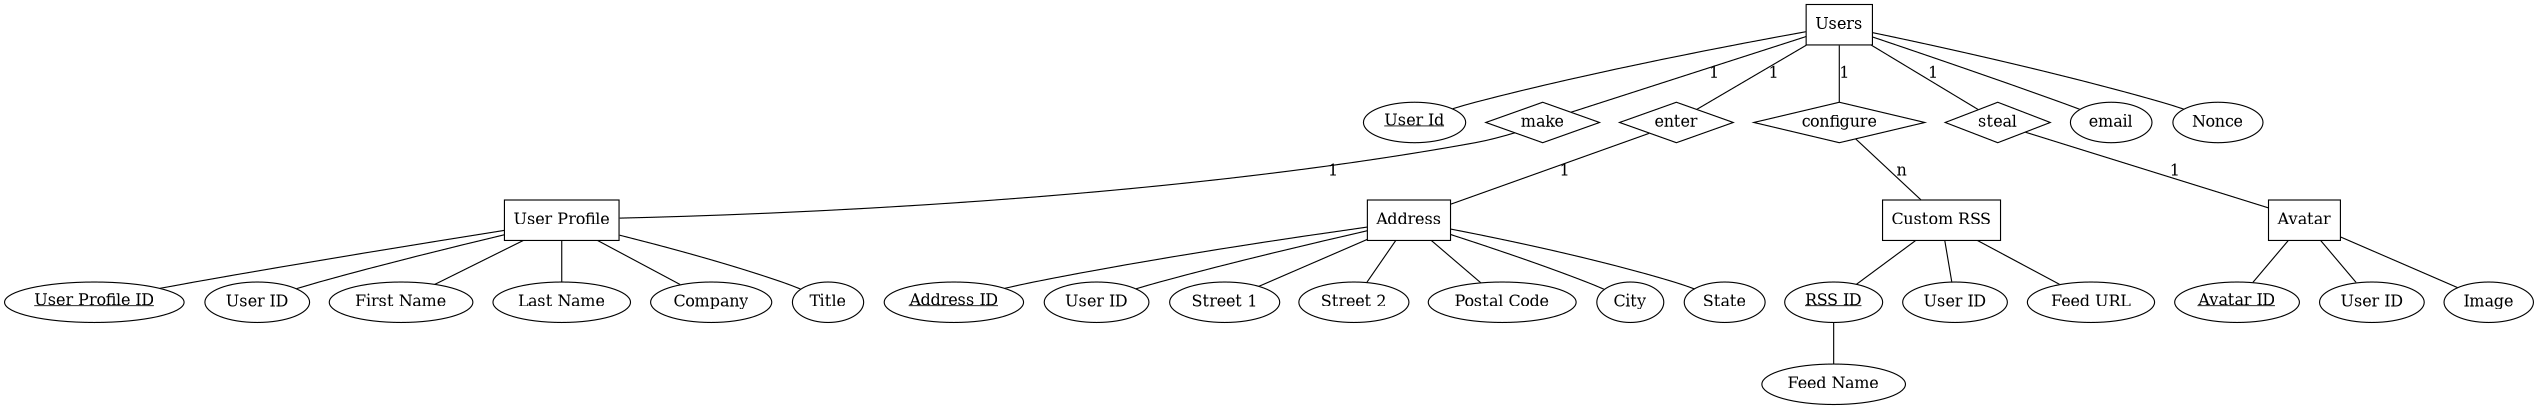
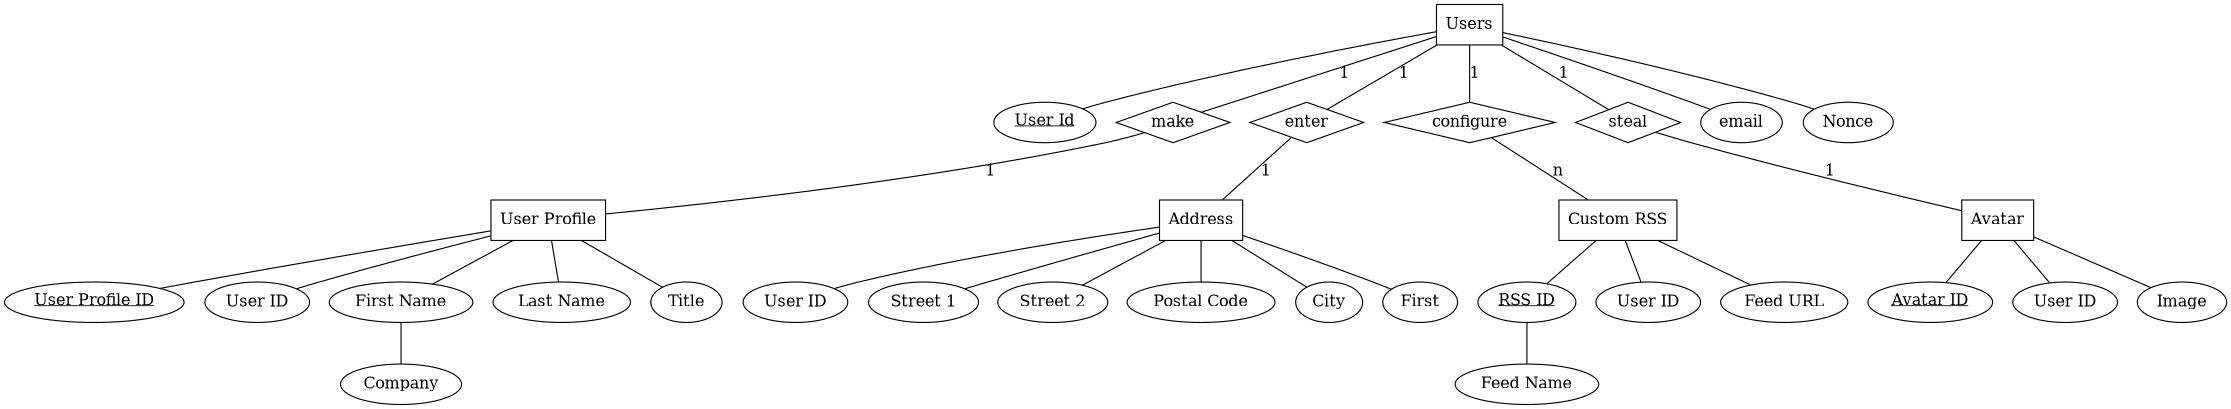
edge "User Profile" -- "Company": now "First Name" -- "Company"
node "Address ID": removed
node "State": label "State" -> "First"
